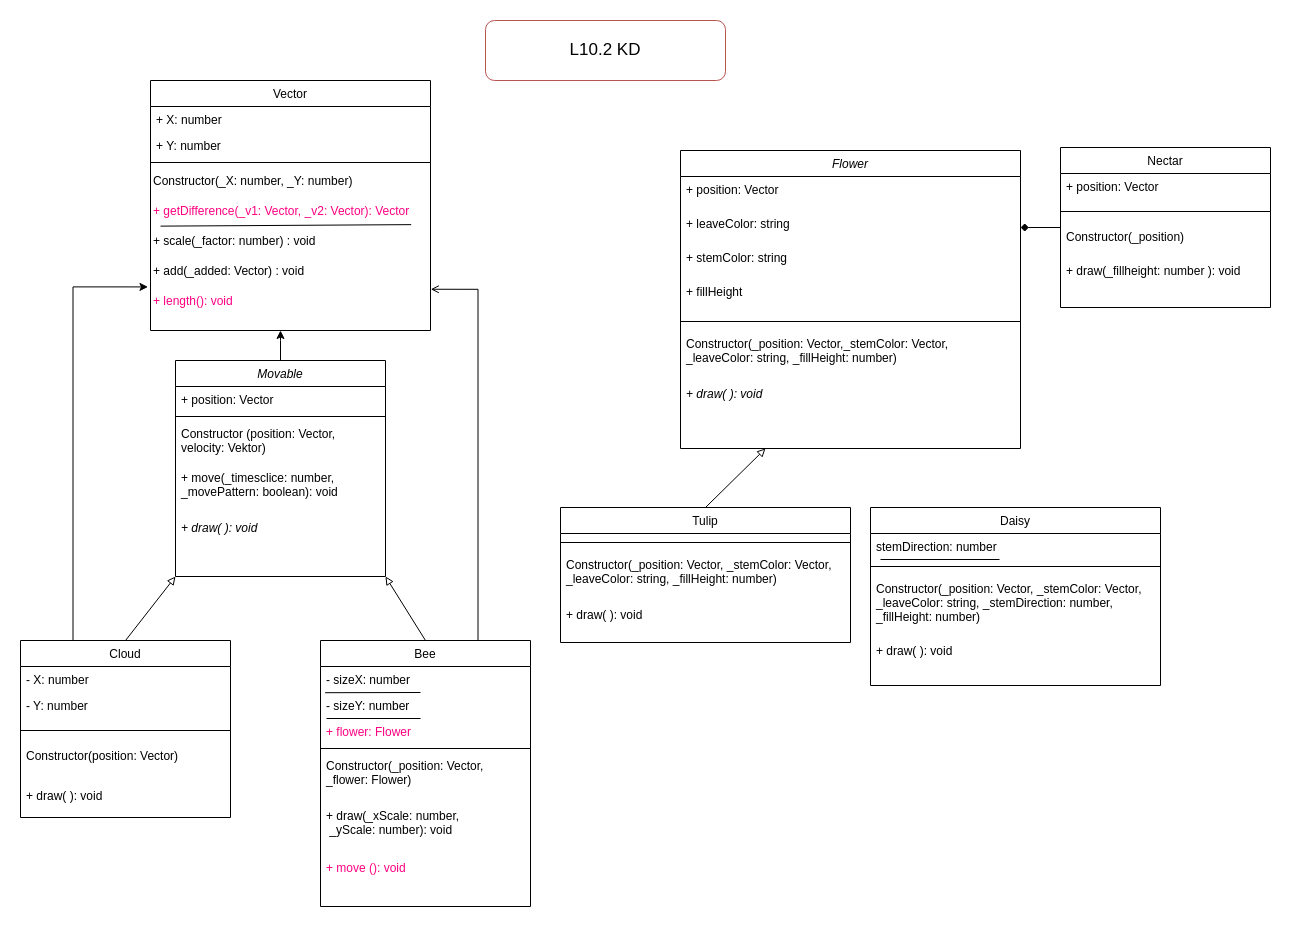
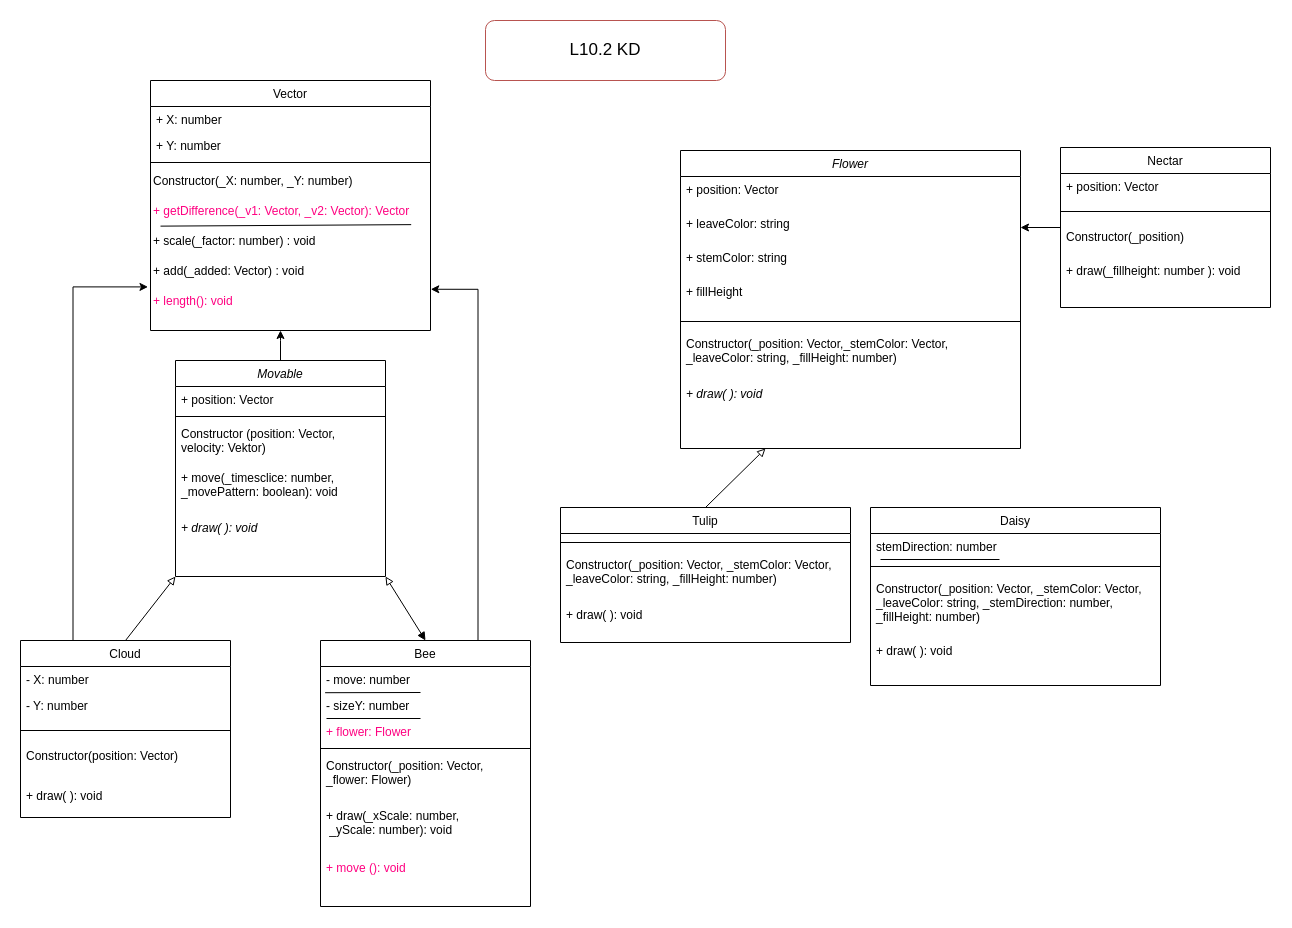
edge "Nectar" -> "+ leaveColor: string": arrowhead diamond -> classic
edge "Bee" -> "+ add(_added: Vector) : void": arrowhead open -> classic
edge "Bee" -> "Movable": arrowhead none -> block
node "- sizeX: number": label "- sizeX: number" -> "- move: number"
